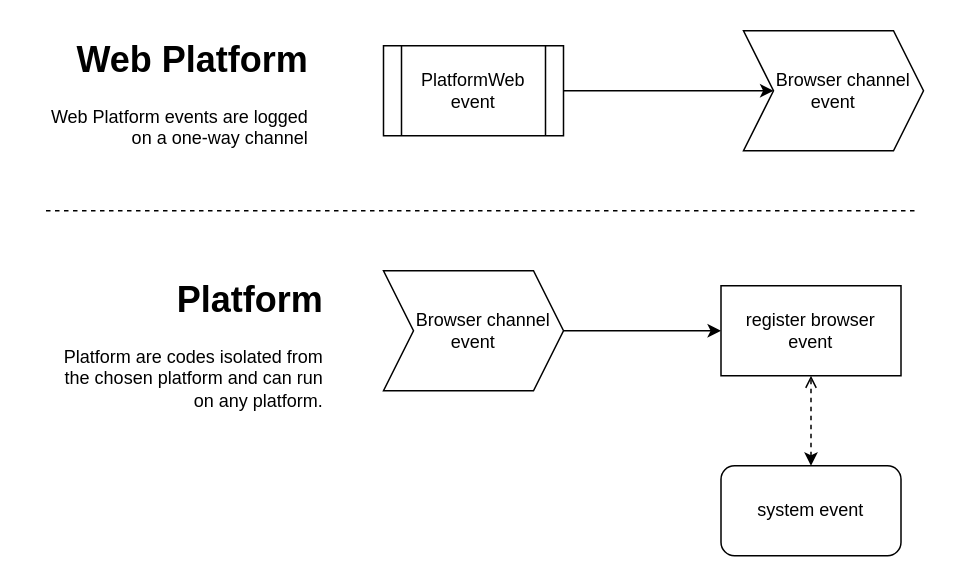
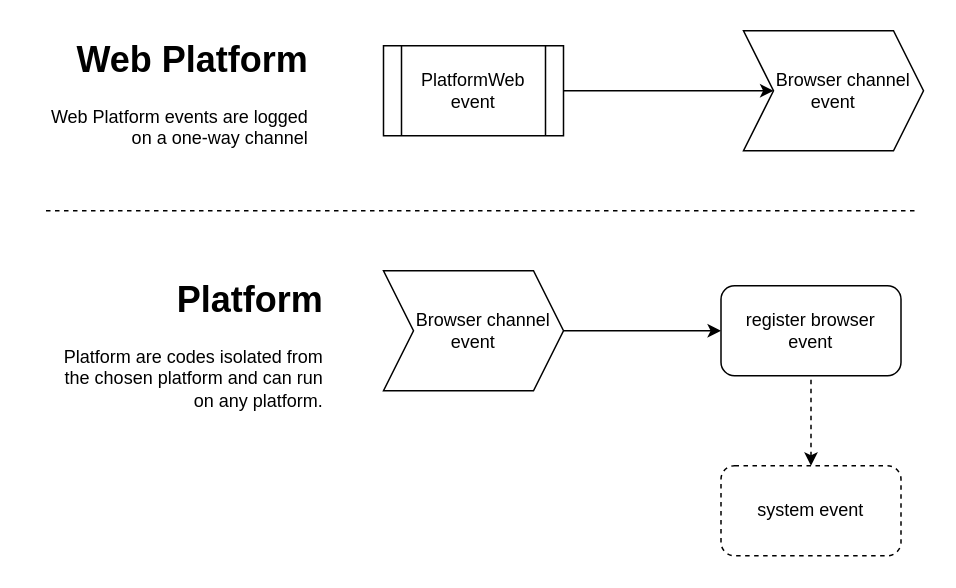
node "register browser event": shape rectangle -> rounded rectangle
edge "register browser event" -- "system event": arrowhead open -> none
node "system event": style solid -> dashed
